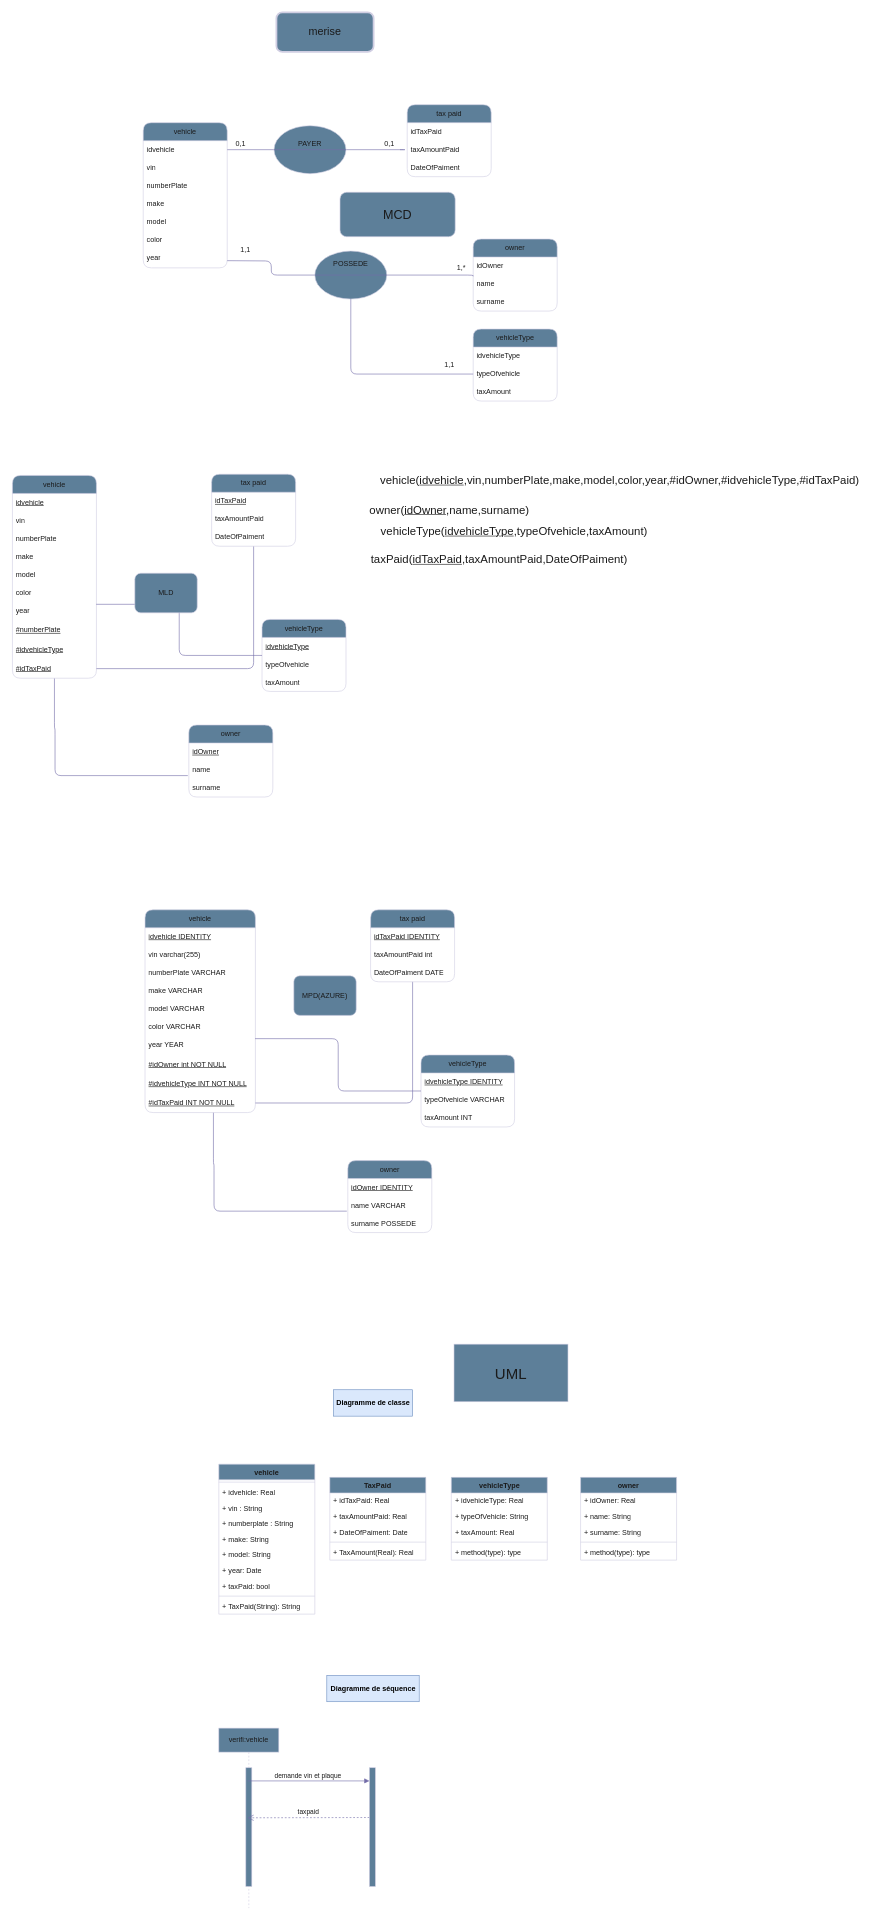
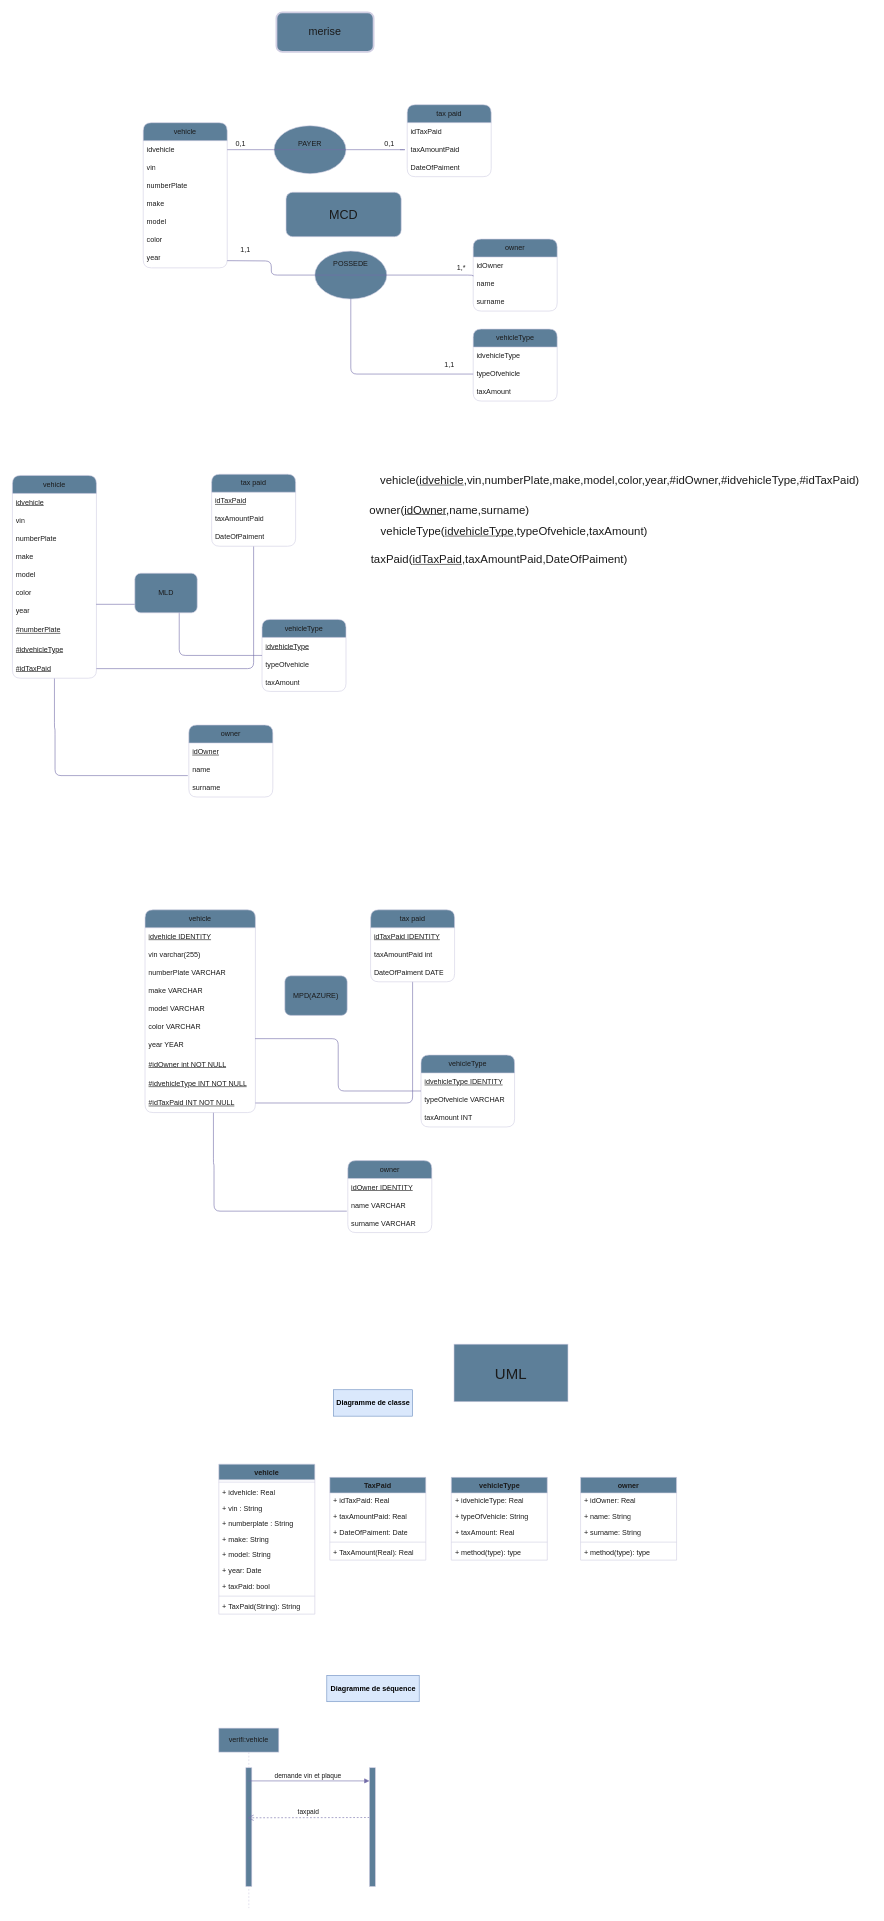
node "MCD": moved (398, 215) -> (344, 215)
node "MPD(AZURE)": moved (325, 996) -> (316, 996)
node "surname POSSEDE": label "surname POSSEDE" -> "surname VARCHAR"
